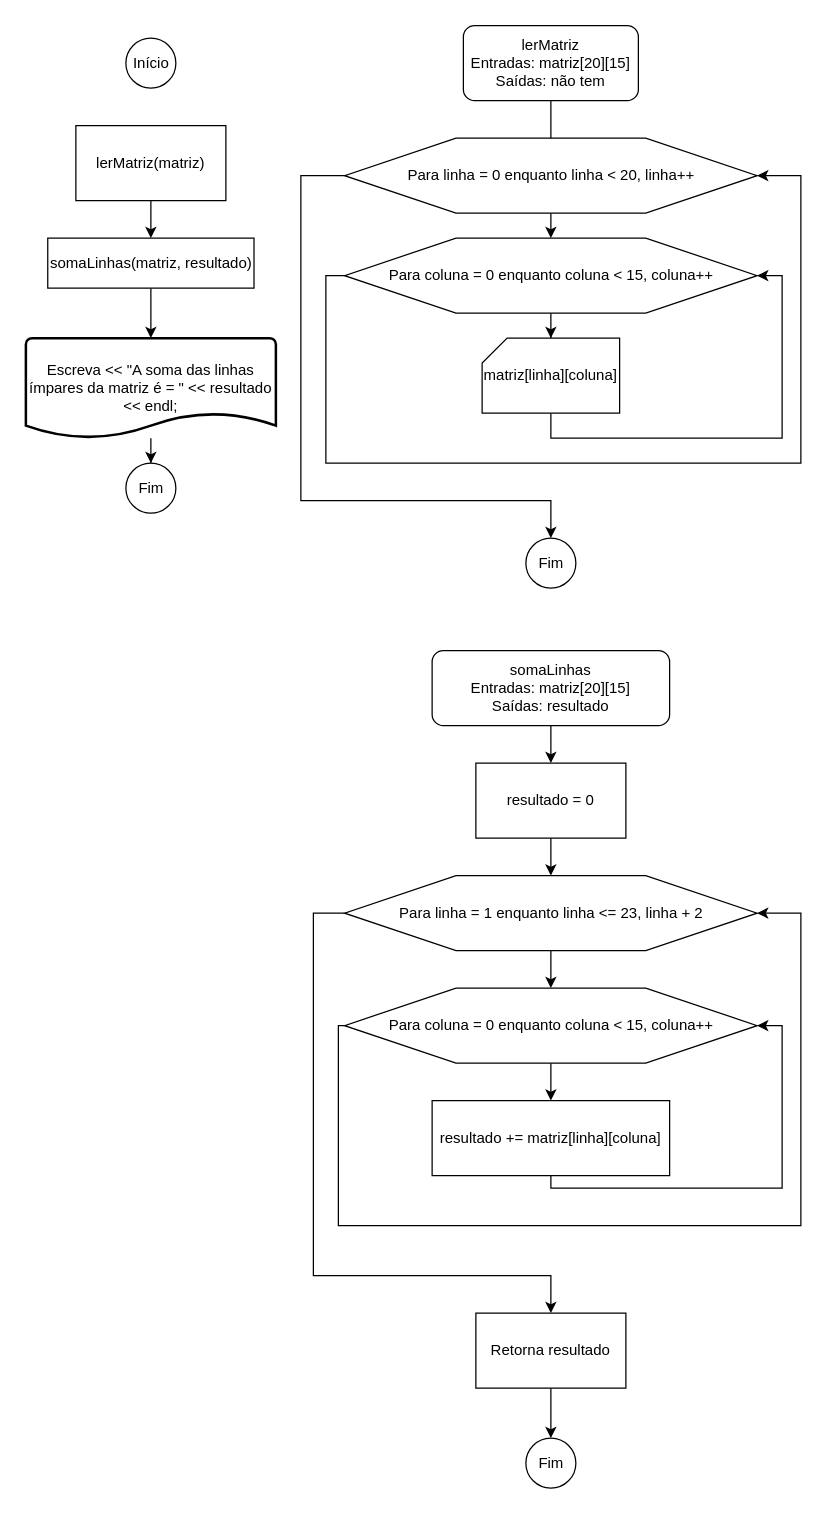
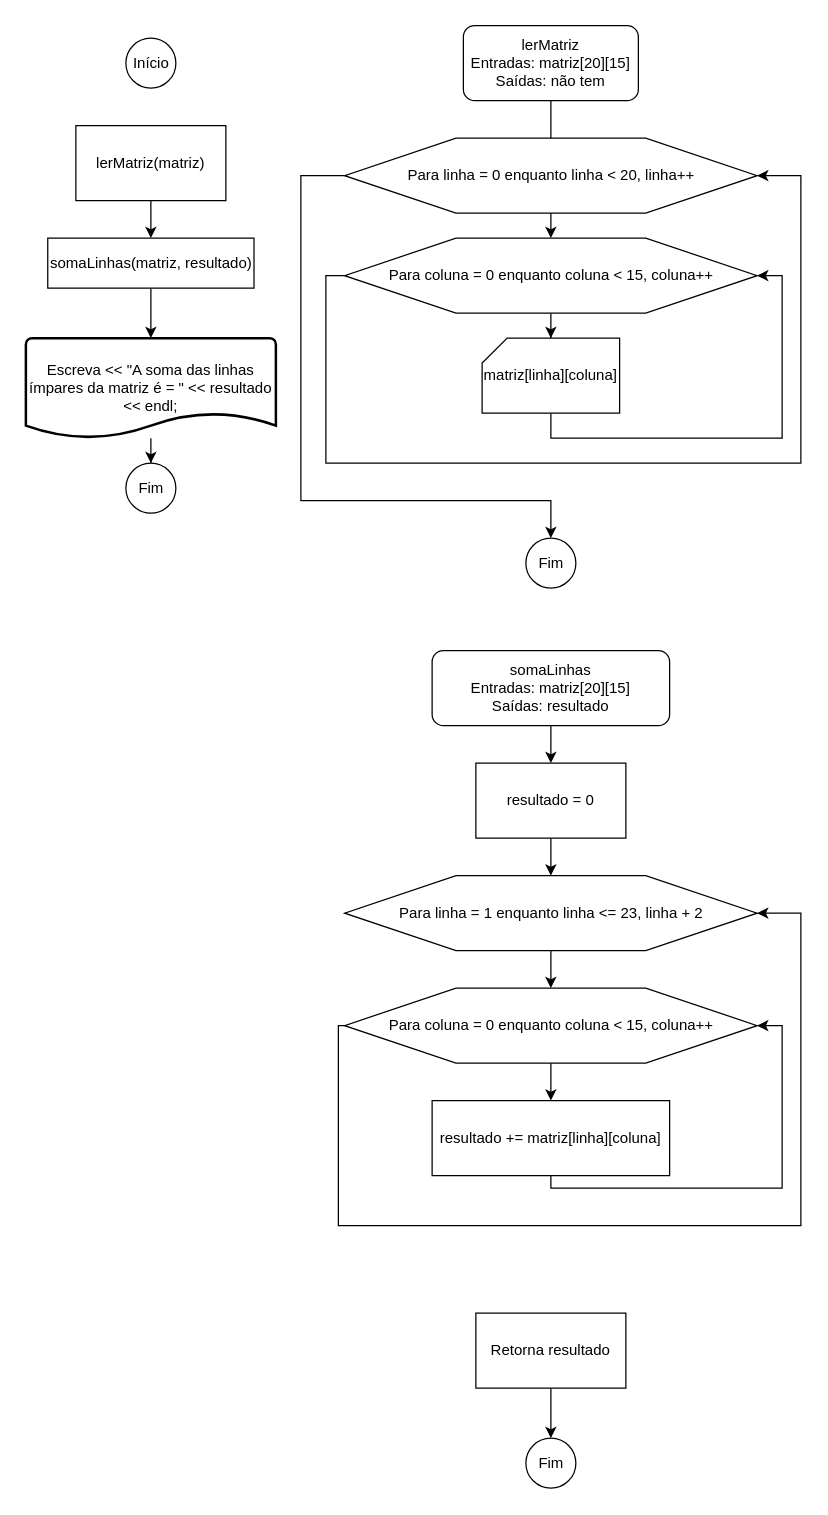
edge "Para linha = 1 enquanto linha <= 23, linha + 2" -> "Retorna resultado": removed
